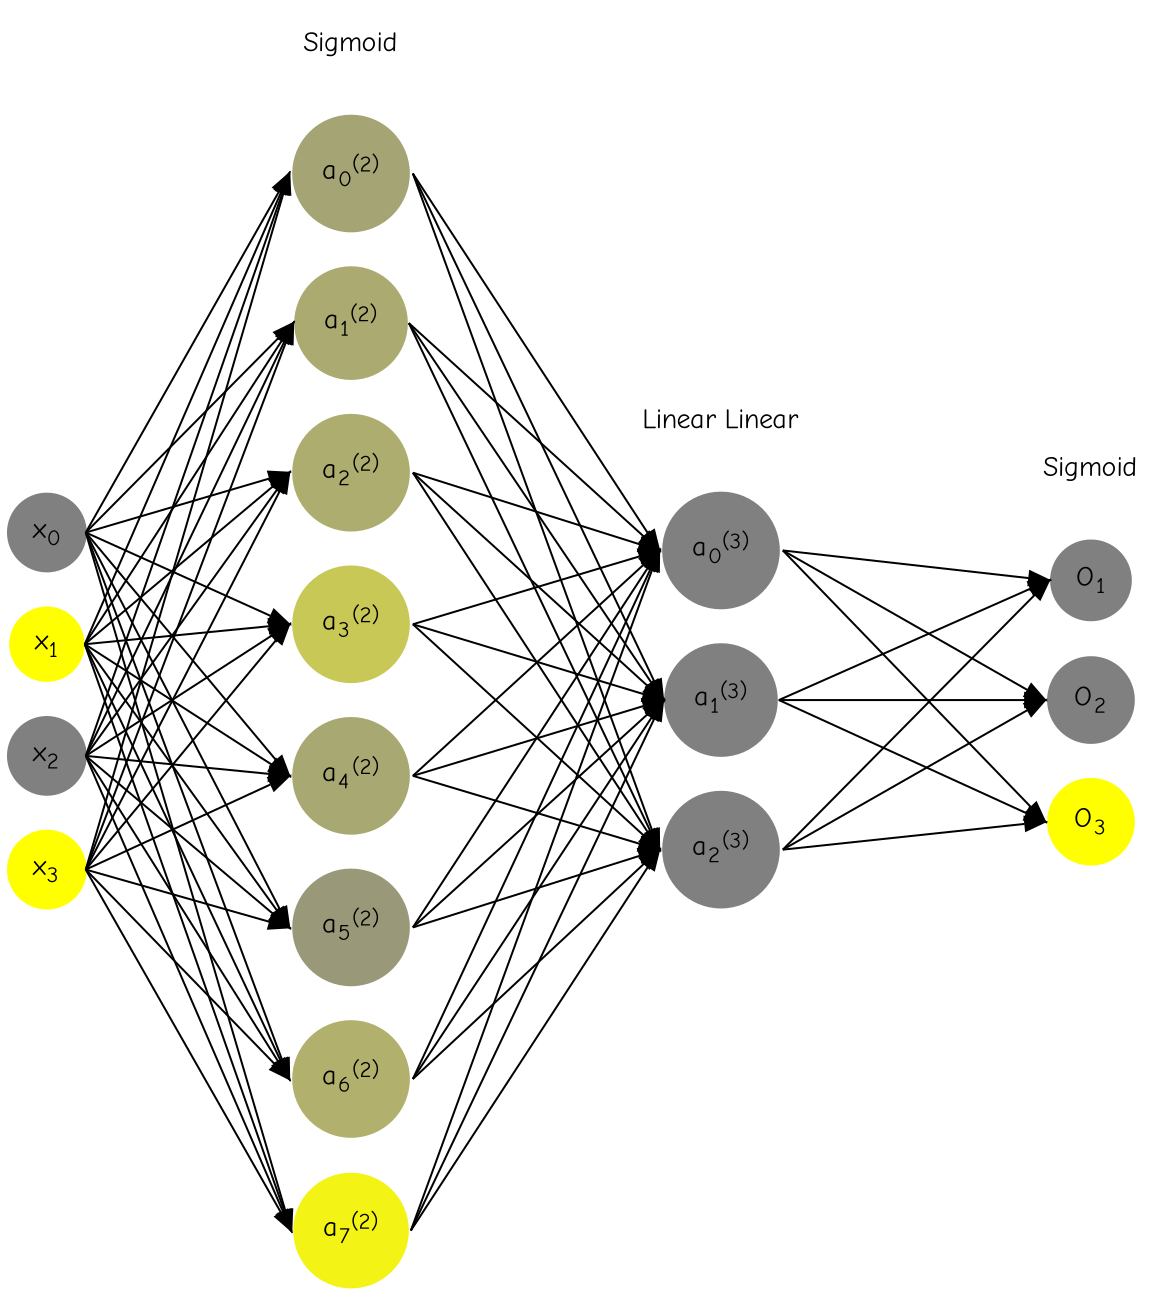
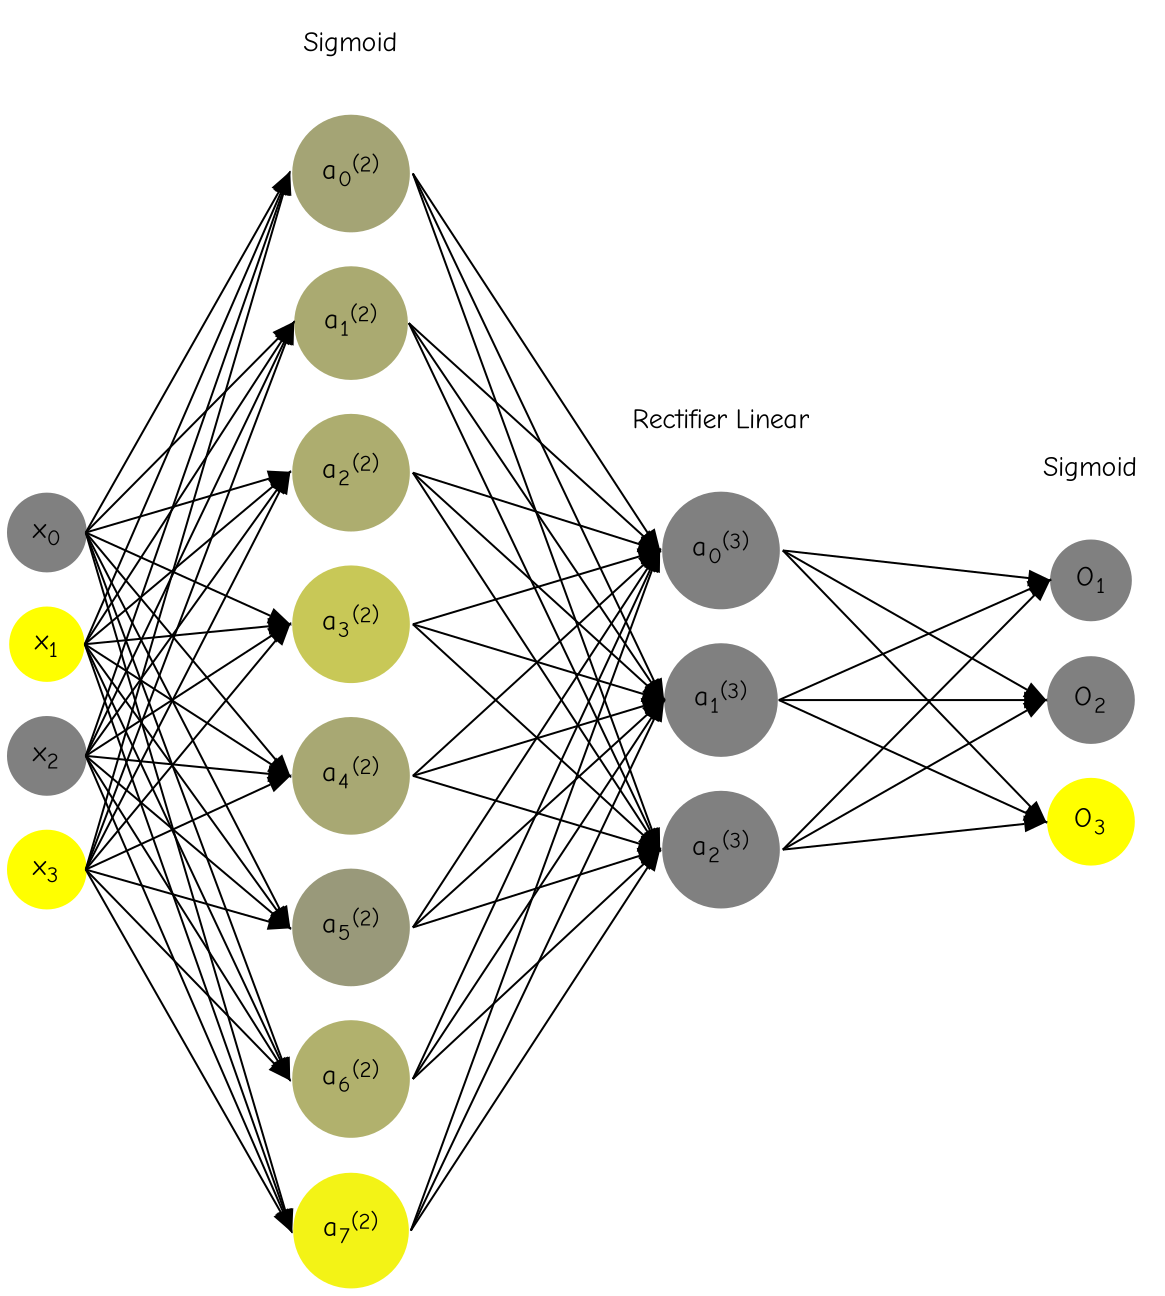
node "Linear Linear": label "Linear Linear" -> "Rectifier Linear"
